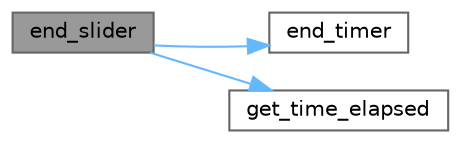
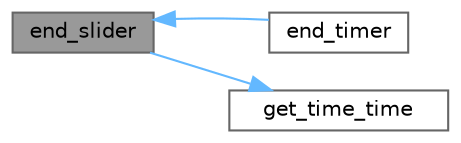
edge "end_slider" -> "end_timer": reversed
node "get_time_elapsed": label "get_time_elapsed" -> "get_time_time"
